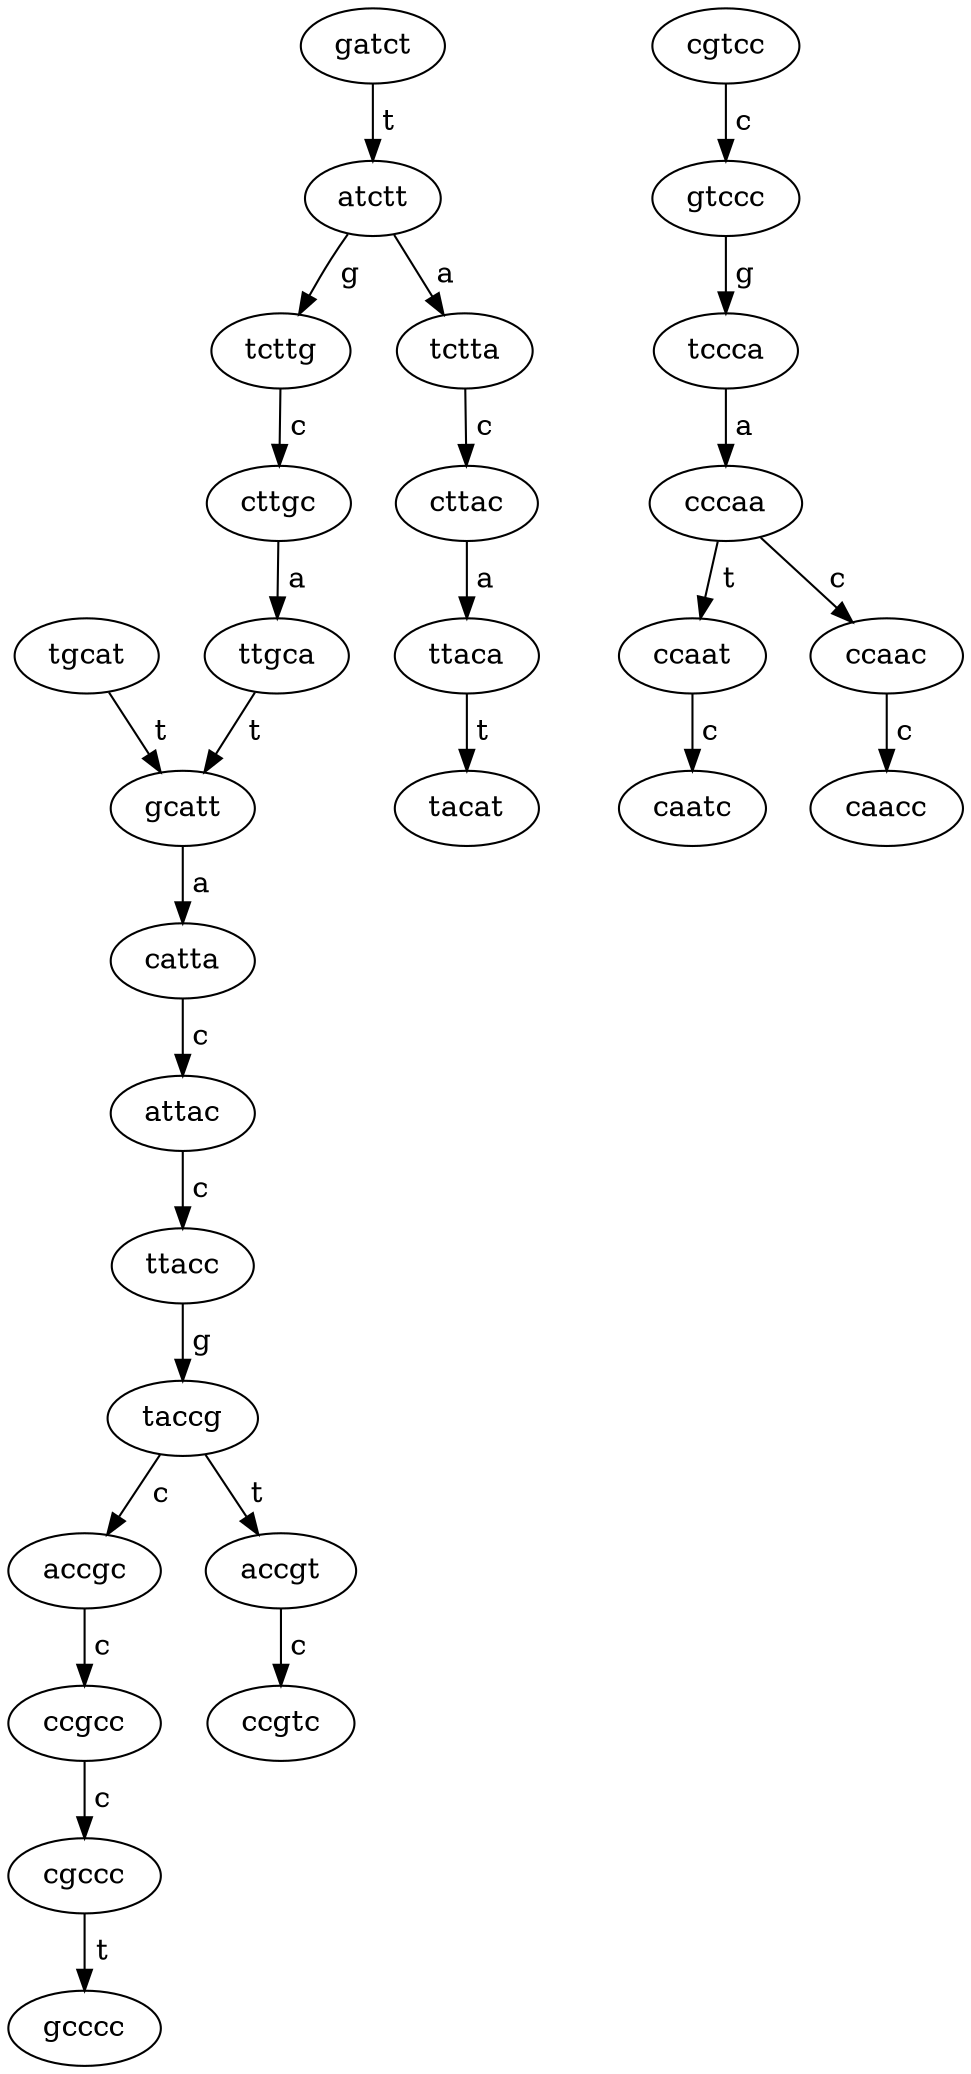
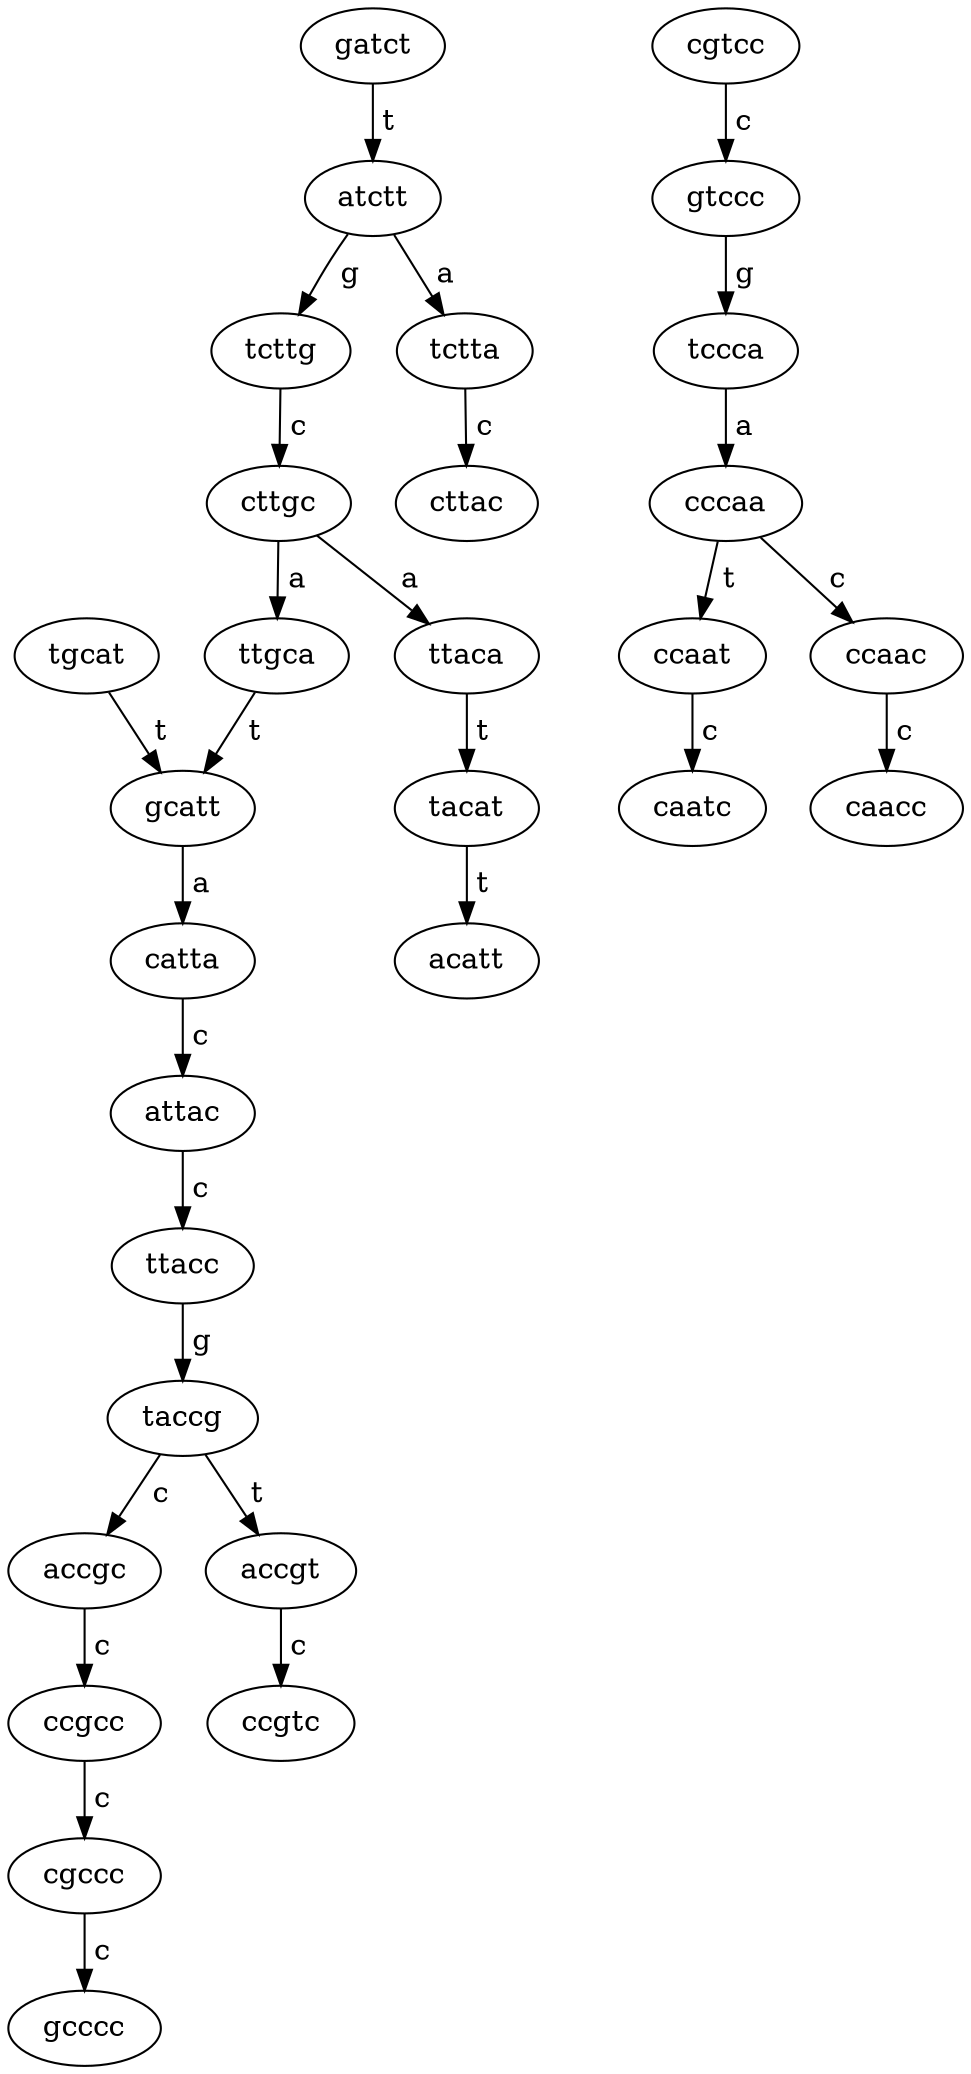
edge "cttac" -> "ttaca": now "cttgc" -> "ttaca"
node "acatt": added
edge "cgccc" -> "gcccc": label " t" -> " c"
